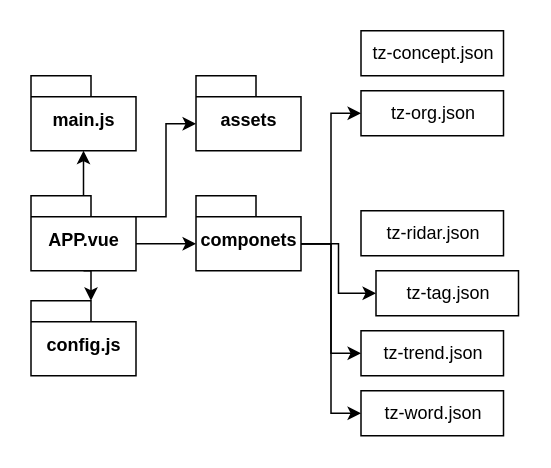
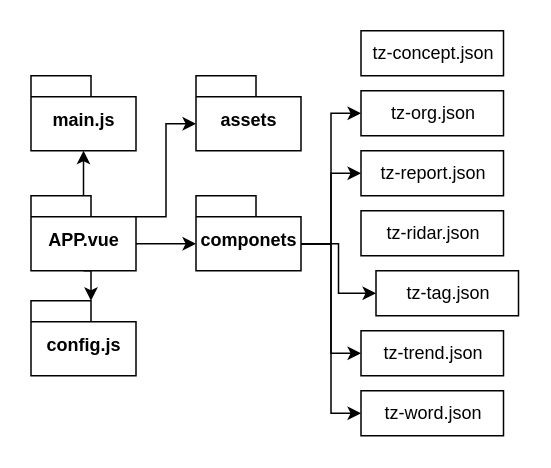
edge "componets" -> "tz-report.json": added
node "tz-report.json": added
